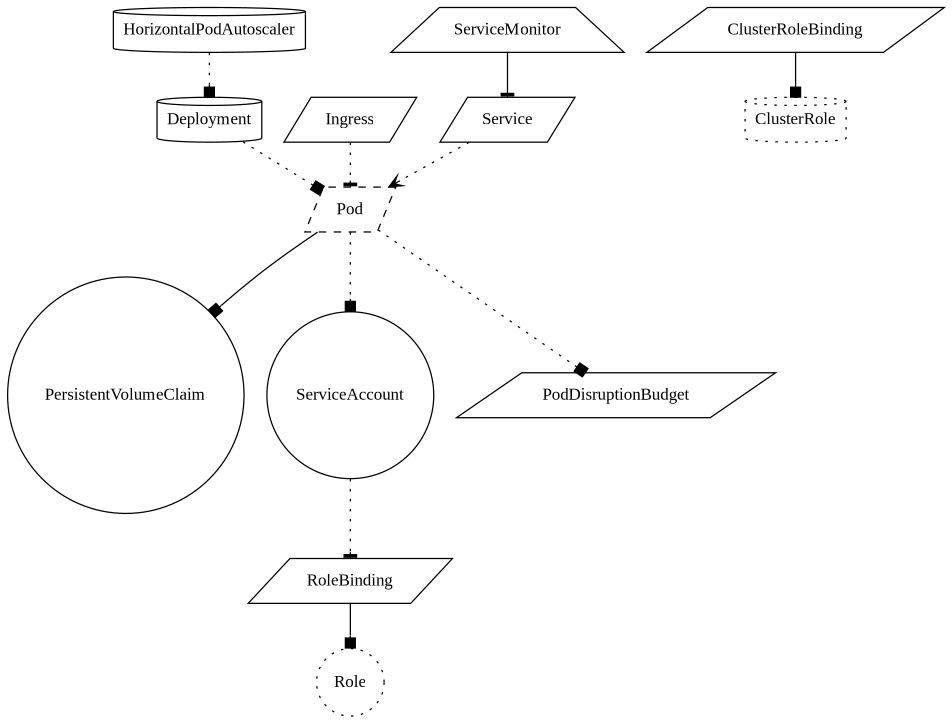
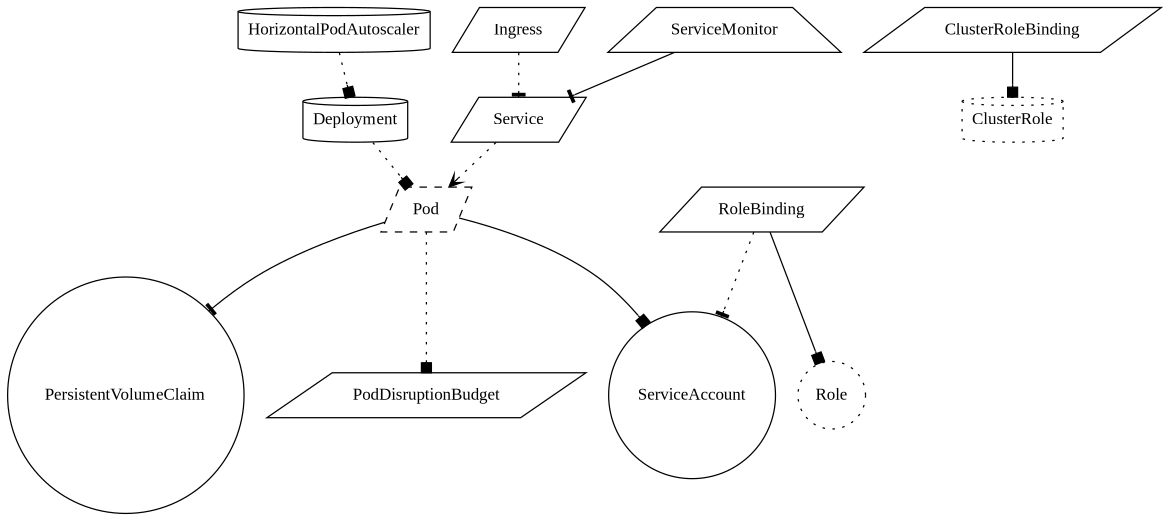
edge "Ingress" -> "Pod": now "Ingress" -> "Service"
edge "Pod" -> "ServiceAccount": style dotted -> solid
edge "Pod" -> "PersistentVolumeClaim": arrowhead box -> tee
edge "ServiceAccount" -> "RoleBinding": reversed
